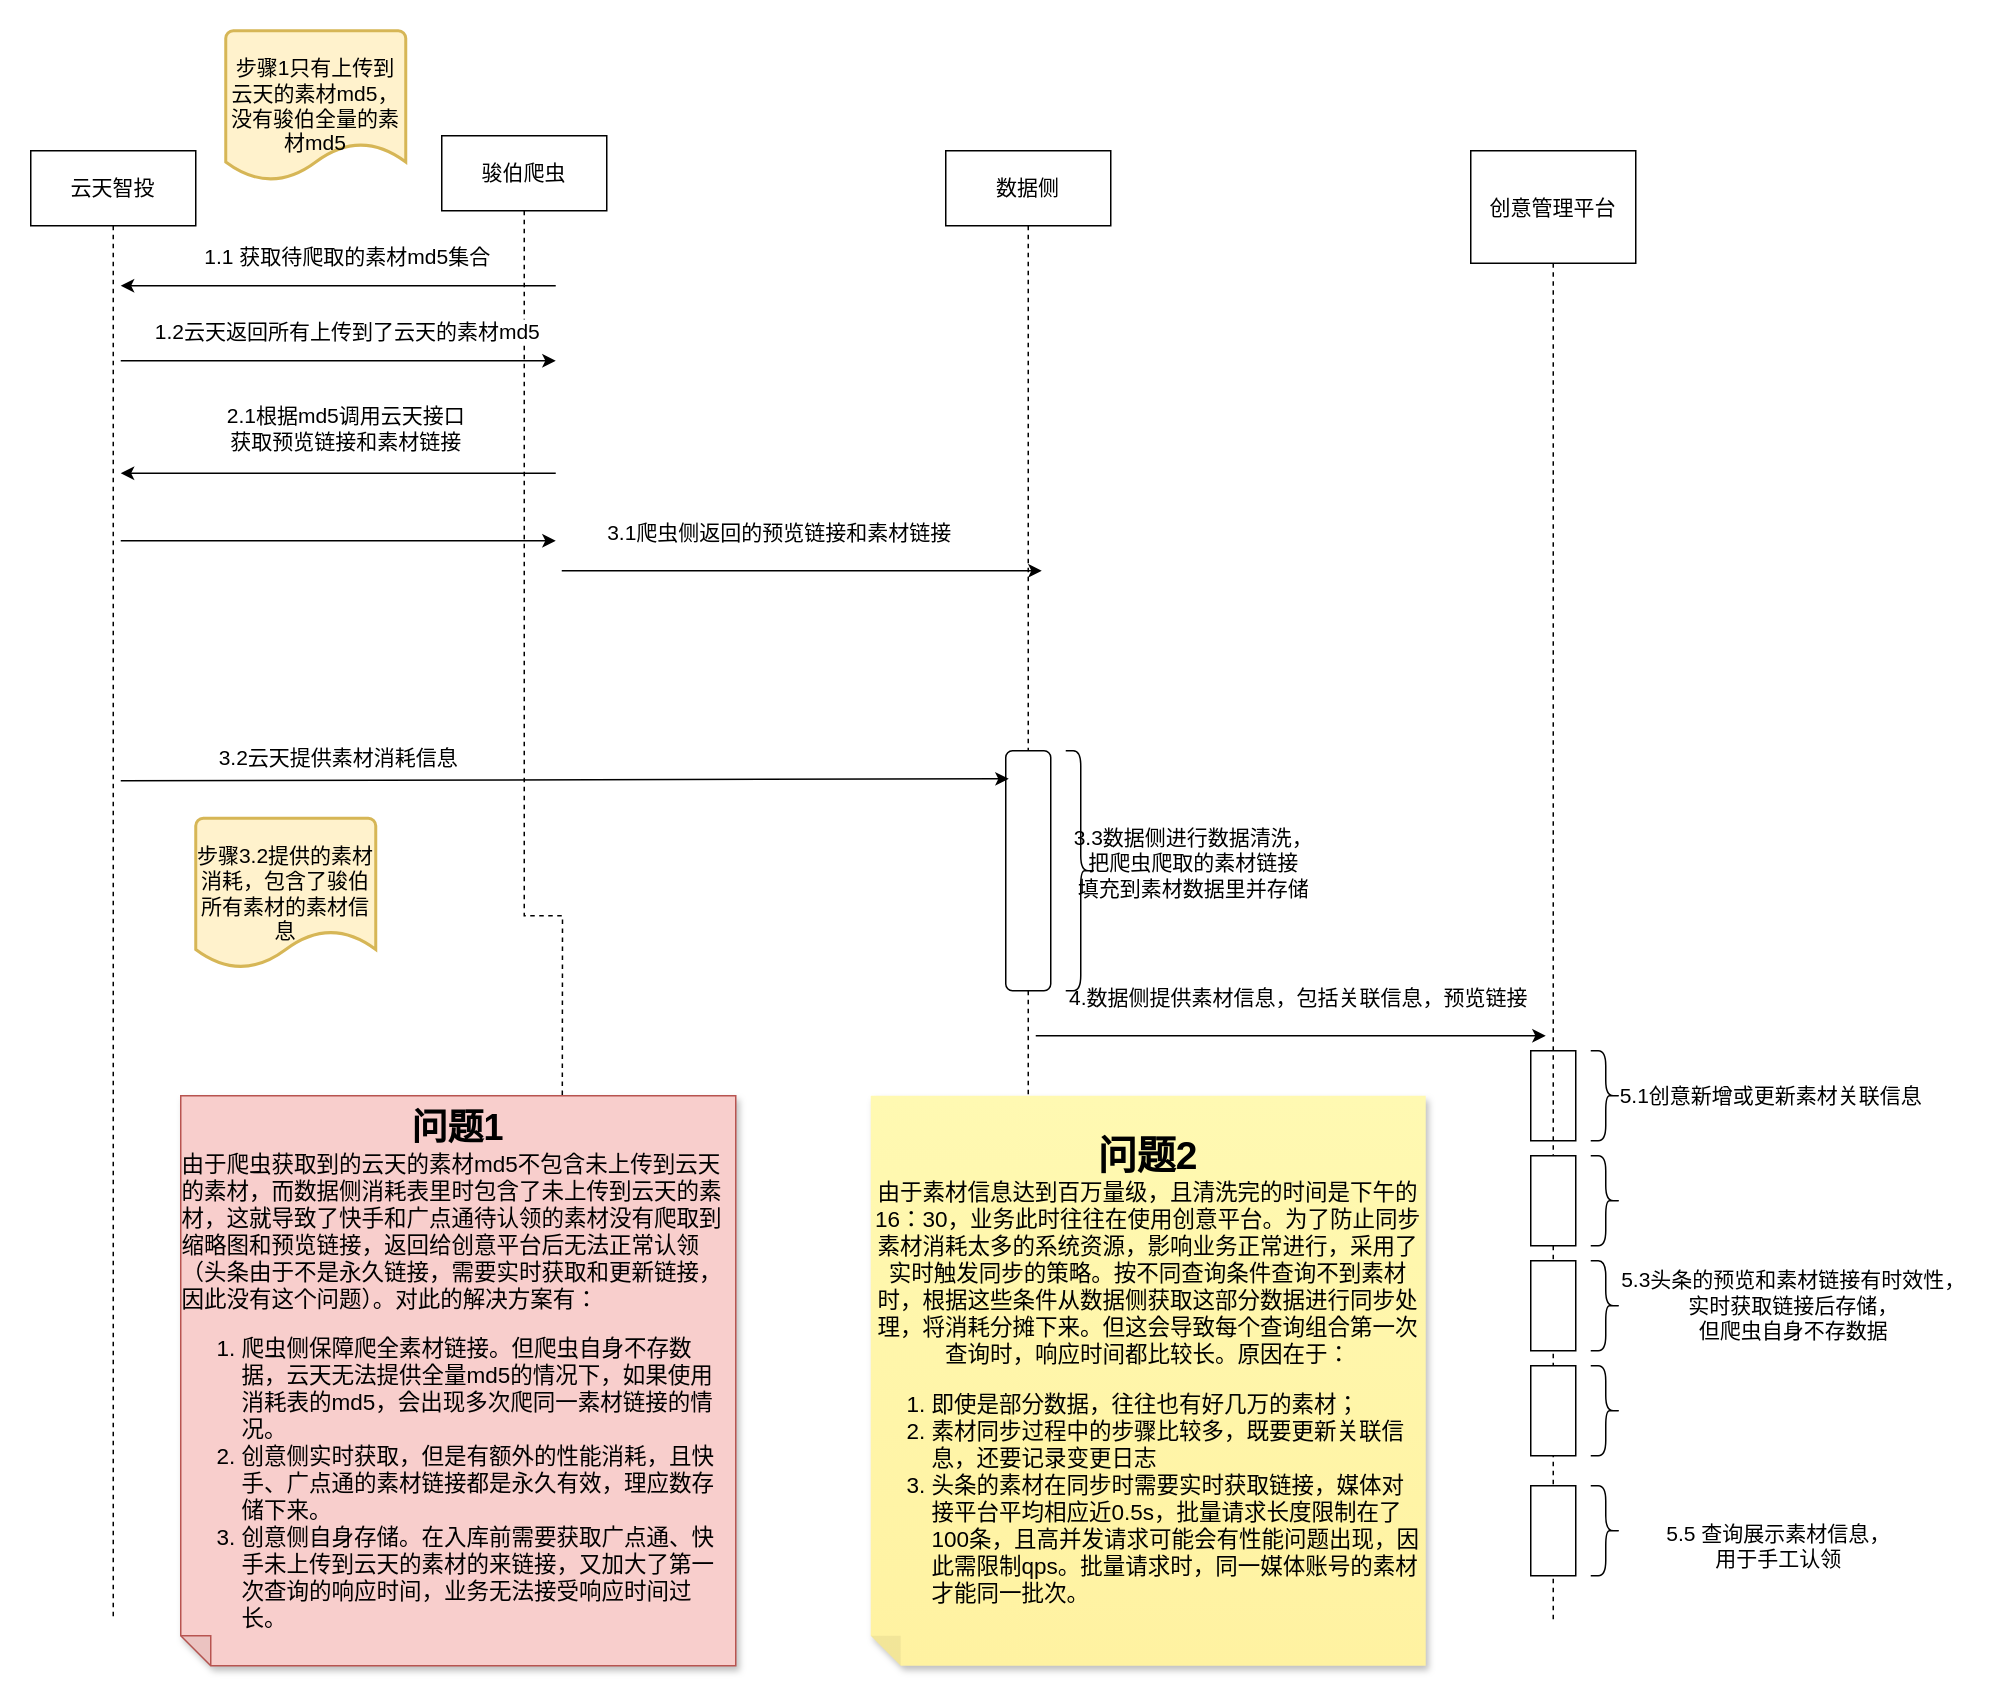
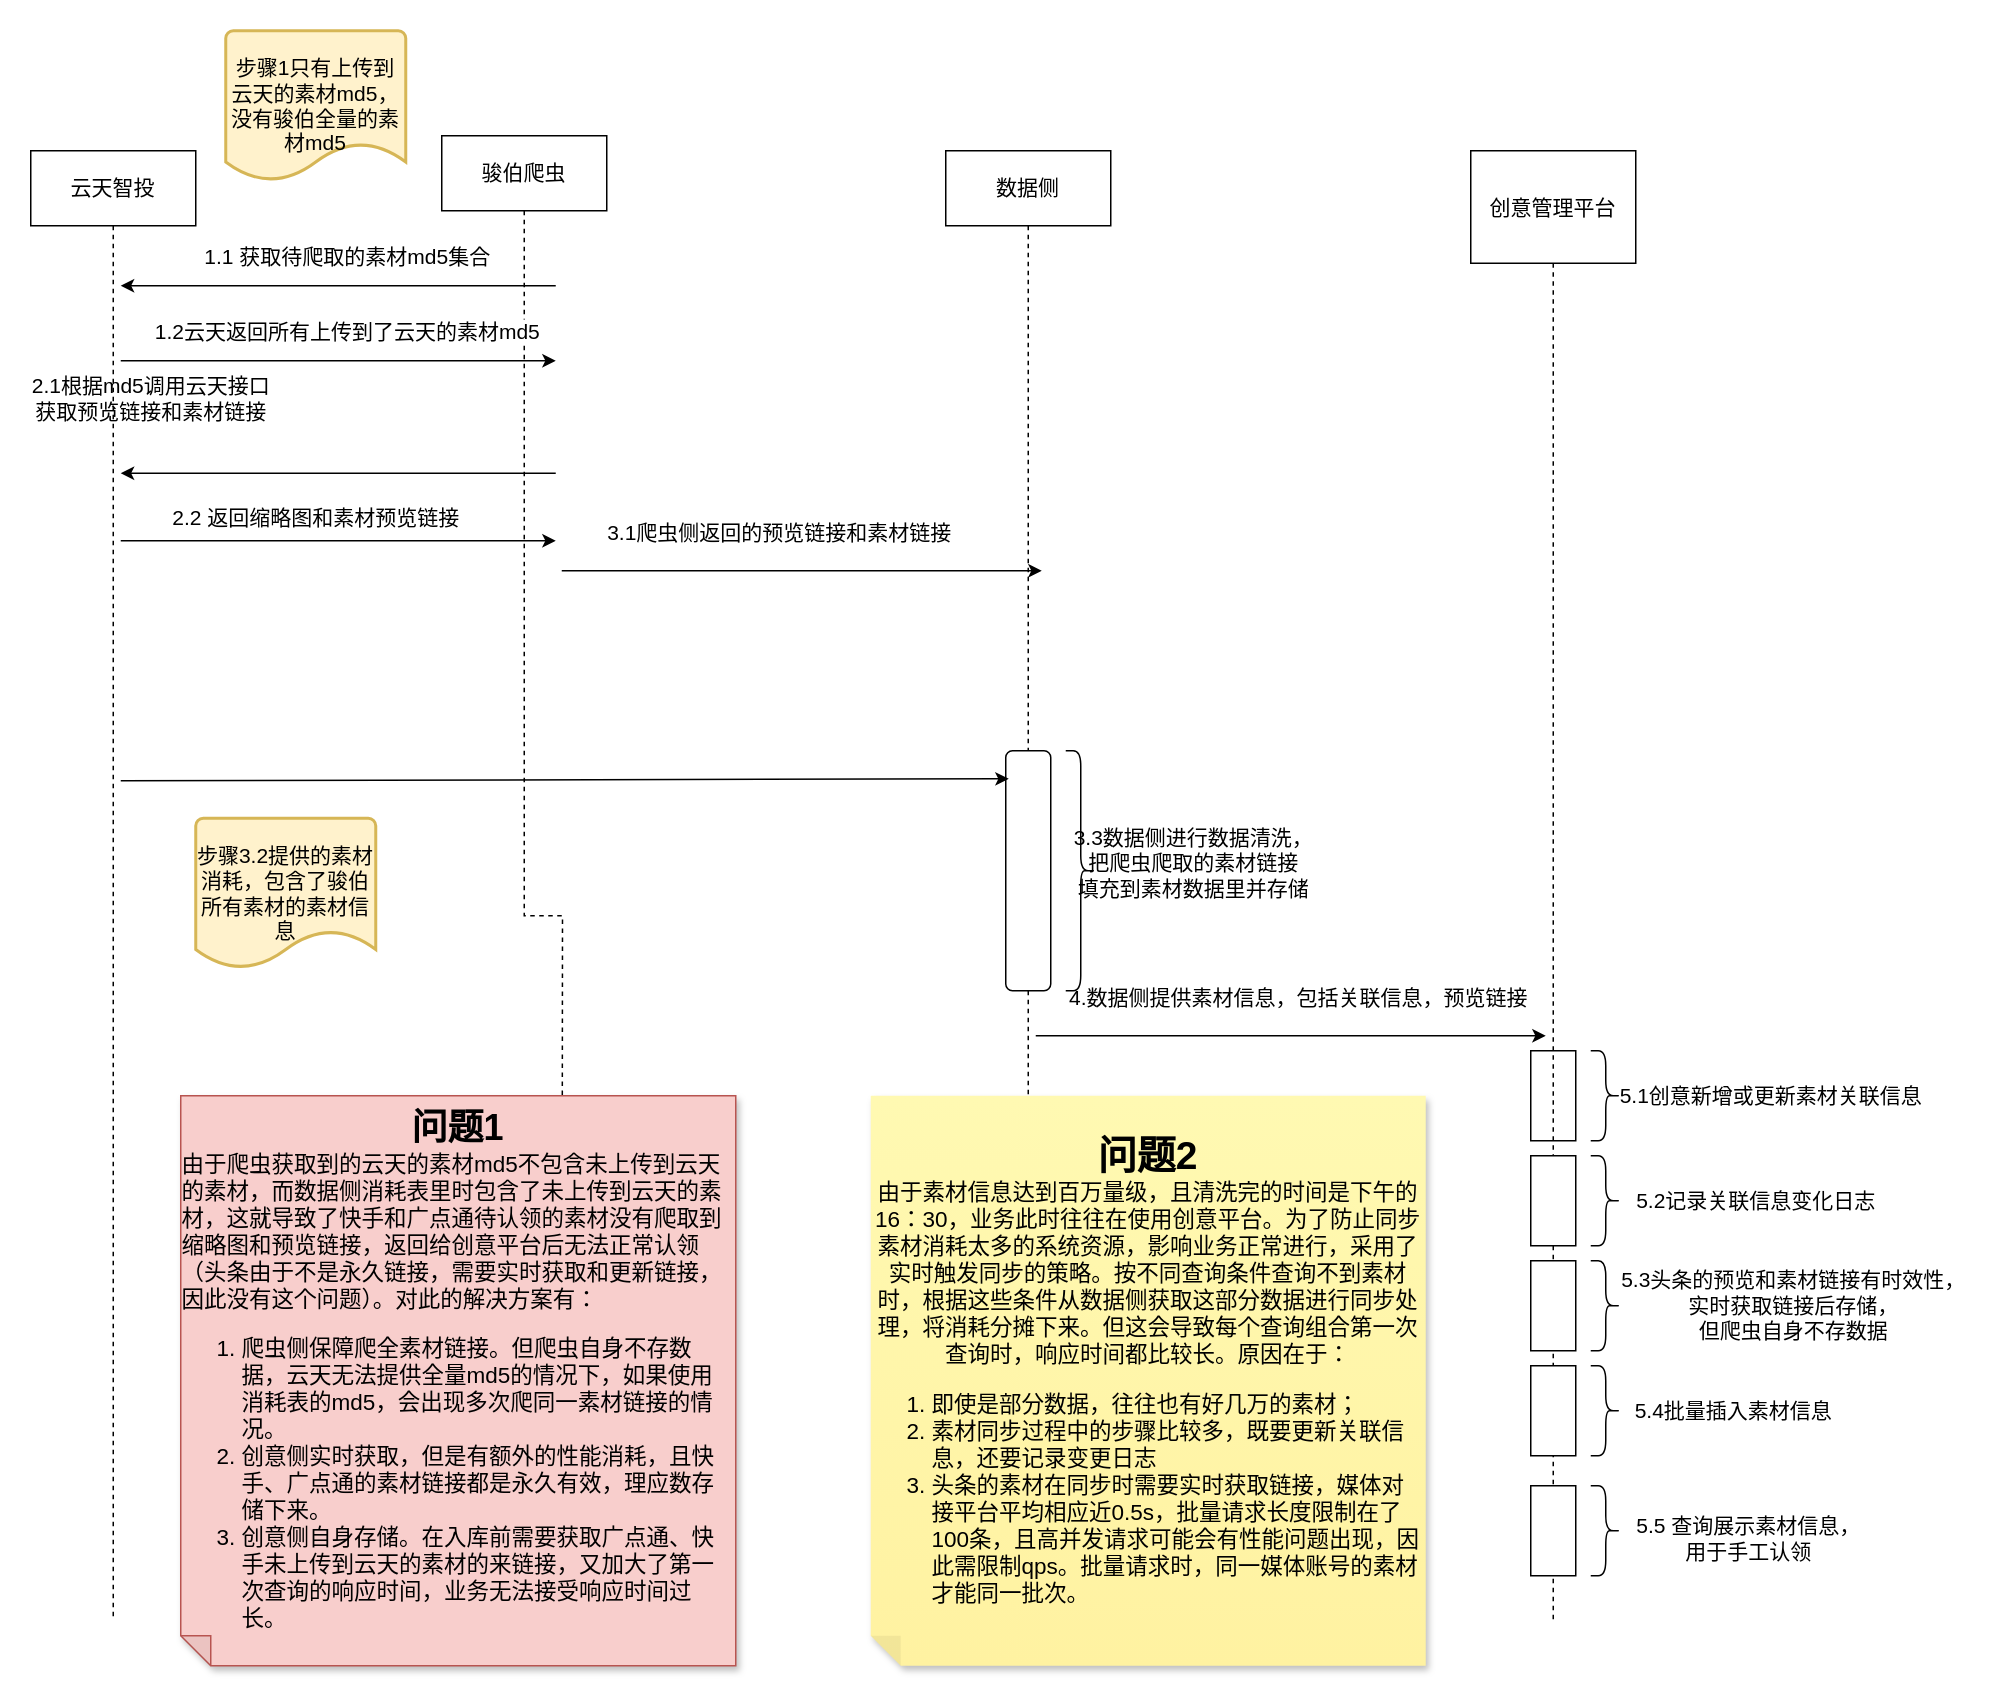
node "2.1根据md5调用云天接口 获取预览链接和素材链接": moved (346, 428) -> (151, 398)
node "2.2 返回缩略图和素材预览链接": added
node "3.2云天提供素材消耗信息": removed
node "5.2记录关联信息变化日志": added
node "5.4批量插入素材信息": added
node "5.5 查询展示素材信息， 用于手工认领": moved (1778, 1546) -> (1748, 1538)
